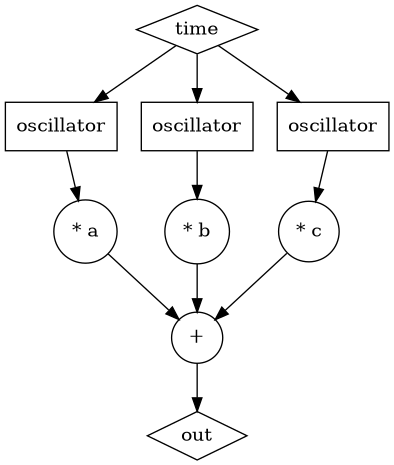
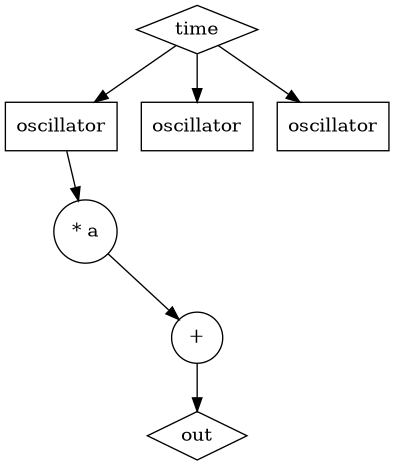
node "* b": removed
node "* c": removed
